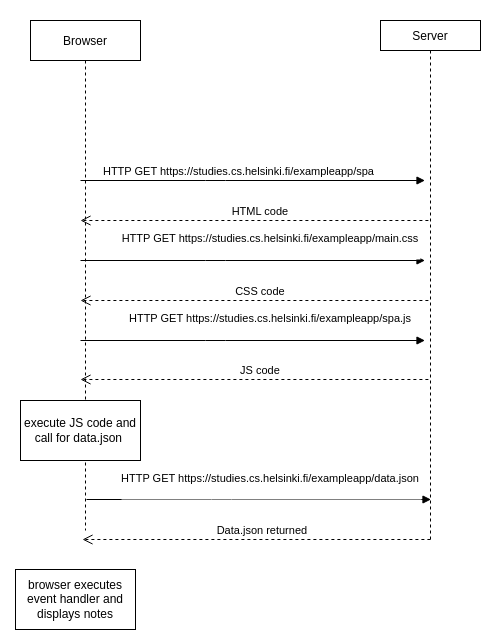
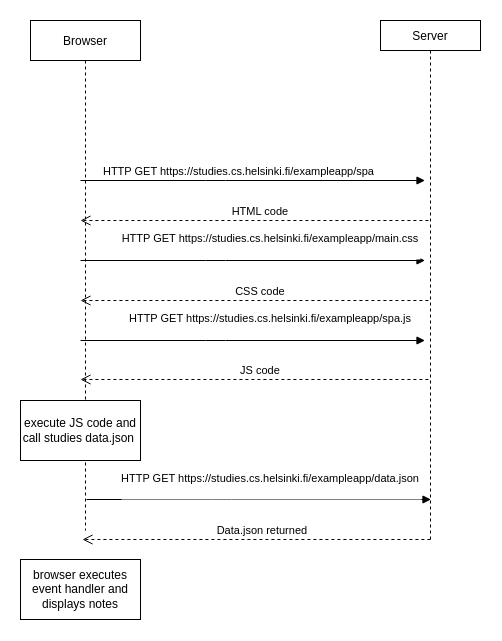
node "execute JS code and call for data.json": label "execute JS code and call for data.json" -> "execute JS code and call studies data.json"
node "browser executes event handler and displays notes": moved (76, 600) -> (81, 590)
